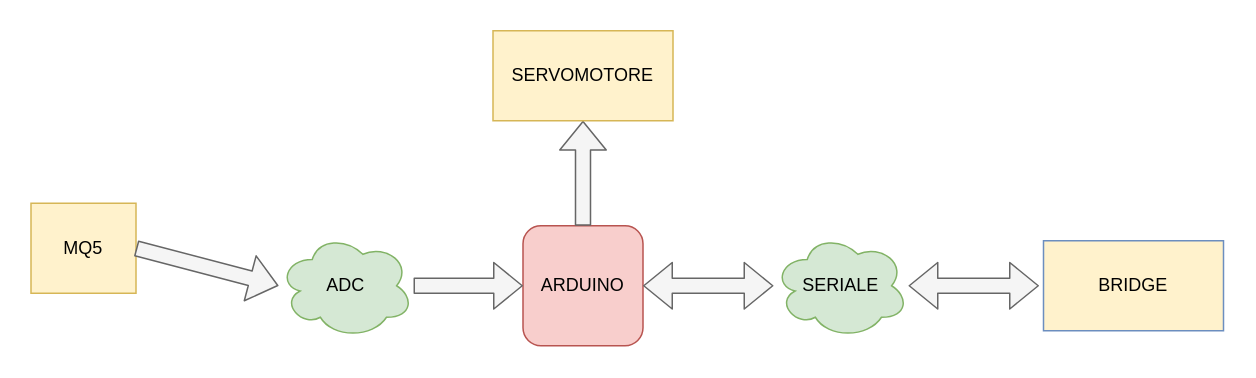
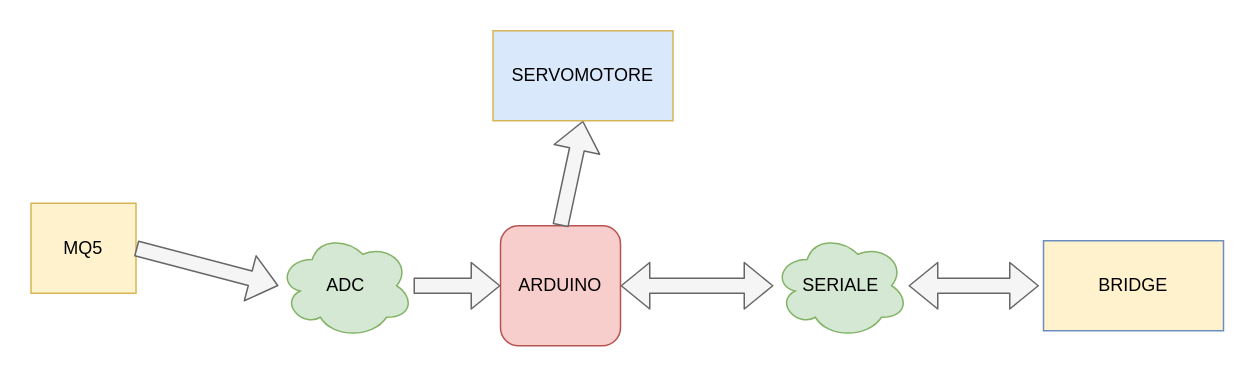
node "SERVOMOTORE": fillcolor #fff2cc -> #dae8fc
node "ARDUINO": moved (583, 286) -> (560, 286)
